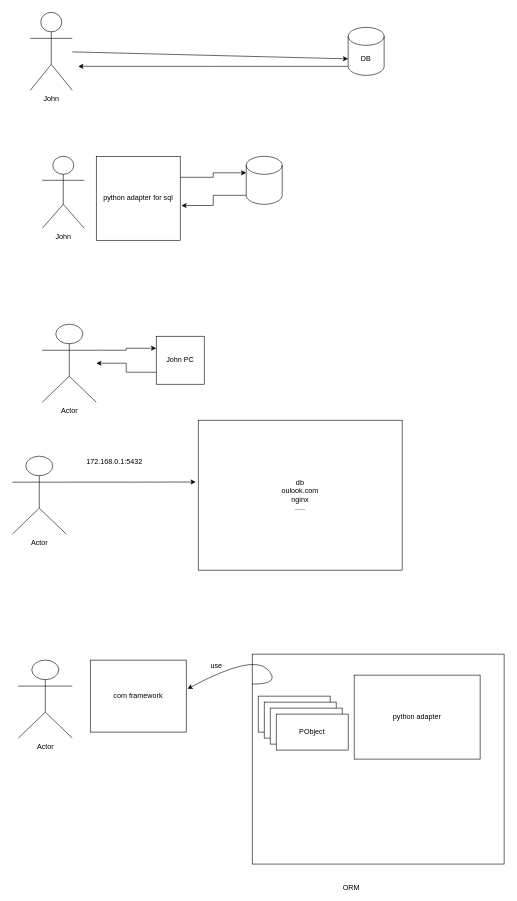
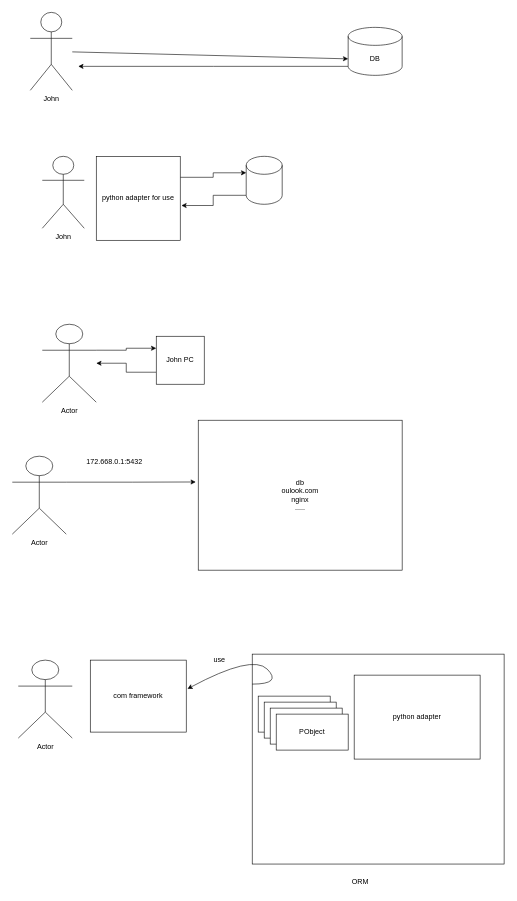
node "DB": size 36x48 -> 54x48
node "python adapter for sql": label "python adapter for sql" -> "python adapter for use"
node "172.168.0.1:5432": label "172.168.0.1:5432" -> "172.668.0.1:5432"
node "use": moved (216, 666) -> (219, 660)
node "ORM": moved (351, 888) -> (360, 882)
